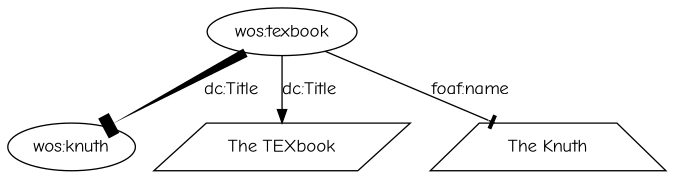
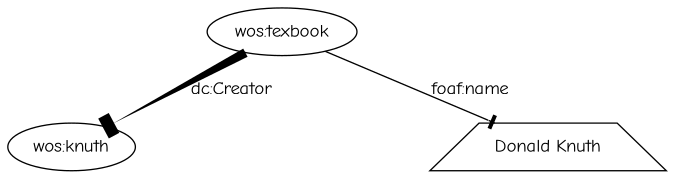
edge "wos:texbook" -> "wos:knuth": label "dc:Title" -> "dc:Creator"
node "The TEXbook": removed
node "The Knuth": label "The Knuth" -> "Donald Knuth"
